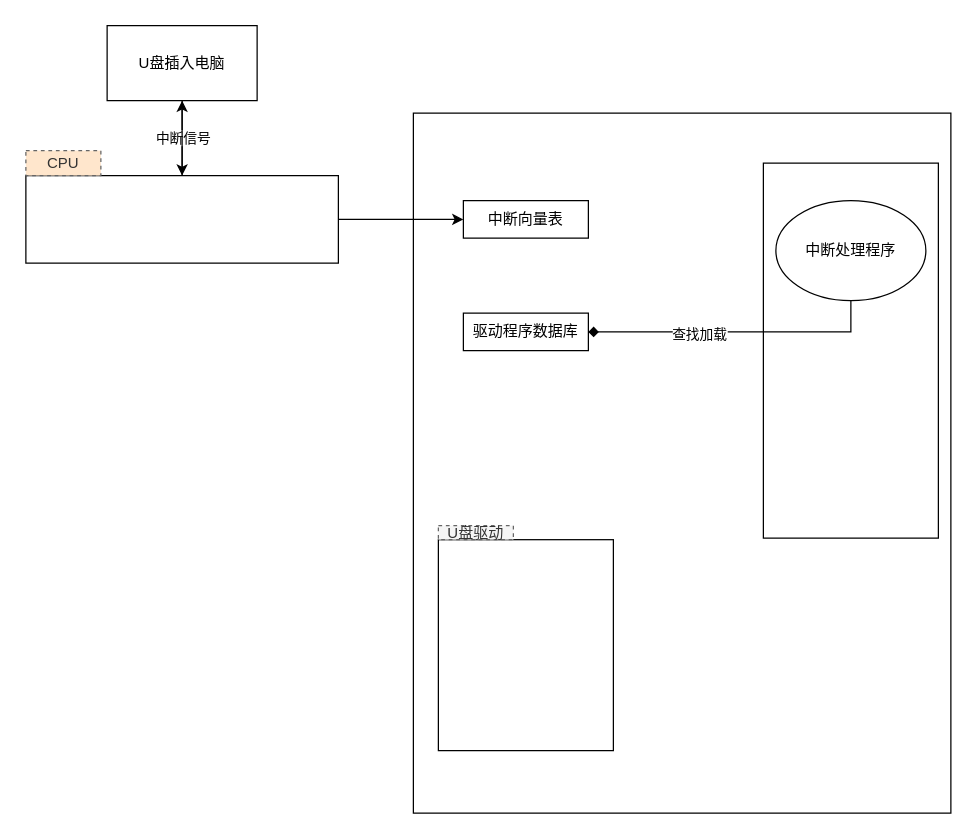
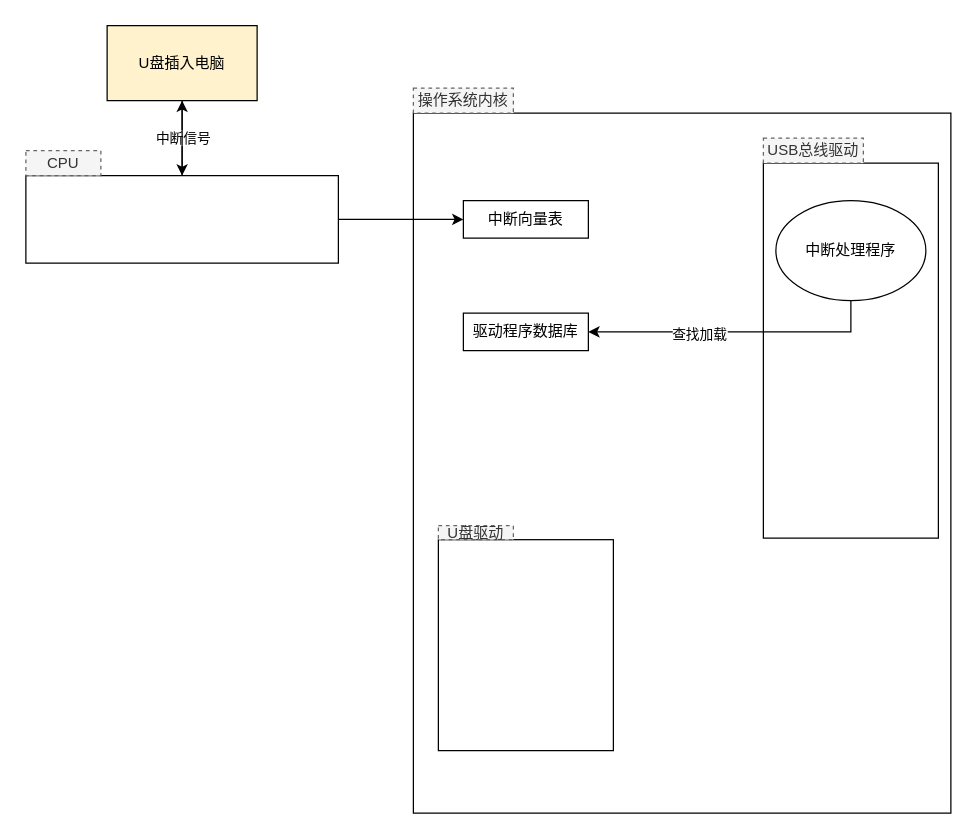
node "U盘插入电脑": fillcolor #ffffff -> #fff2cc
node "操作系统内核": added
node "USB总线驱动": added
node "CPU": fillcolor #ffe6cc -> #f5f5f5
edge "中断处理程序" -> "驱动程序数据库": arrowhead diamond -> classic
